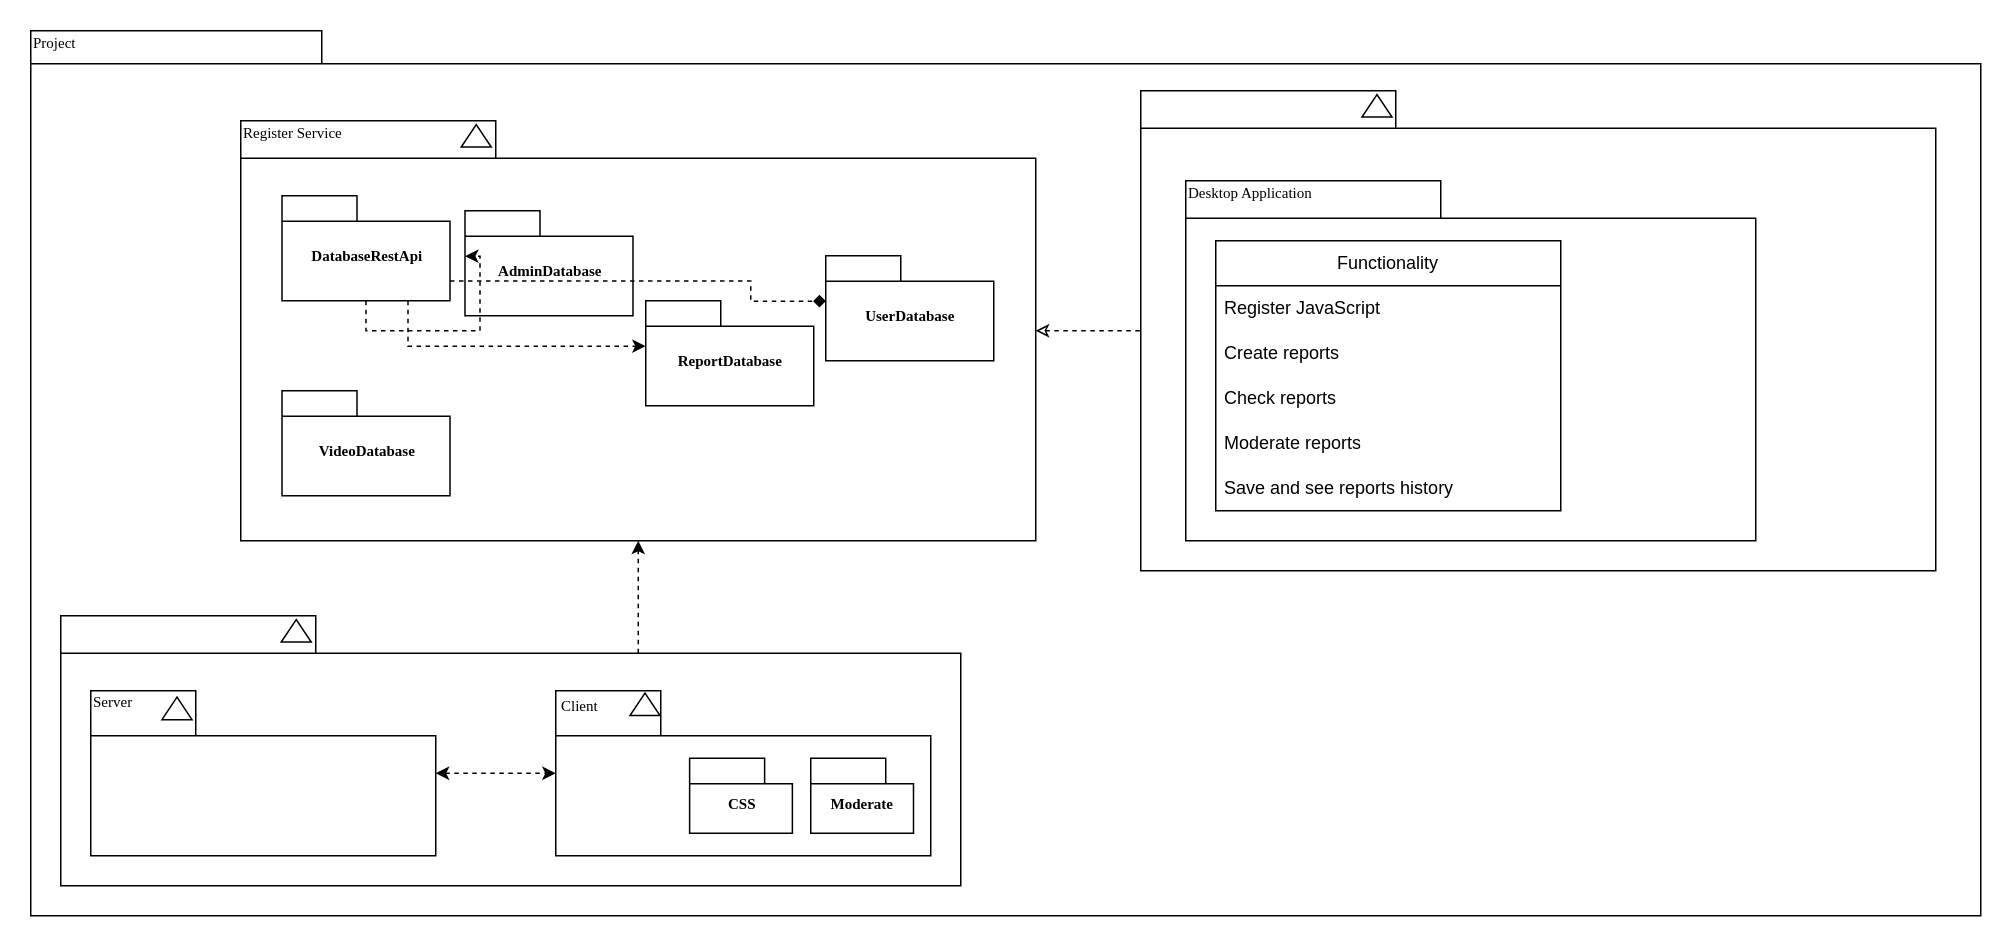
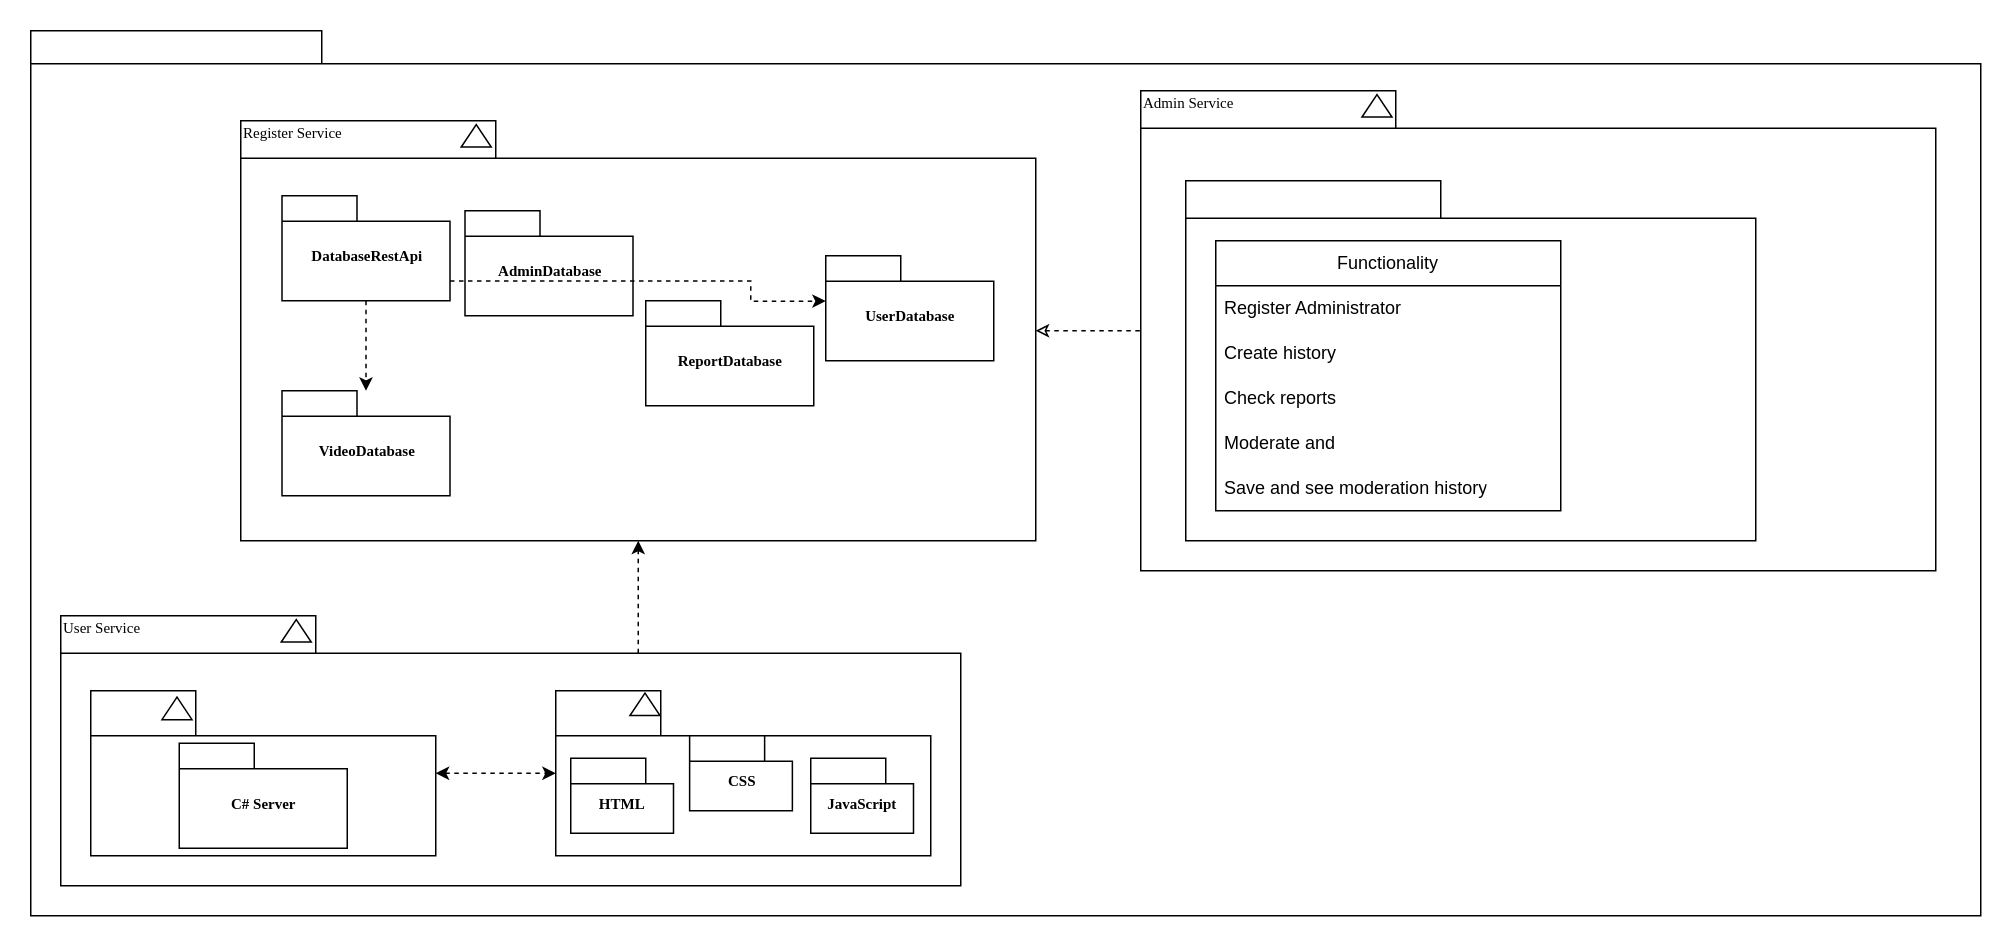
node "Project": removed
node "Admin Service": added
node "Desktop Application": removed
edge "DatabaseRestApi" -> "UserDatabase": arrowhead diamond -> classic
node "Register JavaScript": label "Register JavaScript" -> "Register Administrator"
edge "DatabaseRestApi" -> "AdminDatabase": now "DatabaseRestApi" -> "VideoDatabase"
edge "DatabaseRestApi" -> "ReportDatabase": removed
node "Create reports": label "Create reports" -> "Create history"
node "Moderate reports": label "Moderate reports" -> "Moderate and"
node "Save and see reports history": label "Save and see reports history" -> "Save and see moderation history"
node "User Service": added
node "Server": removed
node "Client": removed
node "C# Server": added
node "HTML": added
node "CSS": moved (741, 796) -> (741, 773)
node "Moderate": label "Moderate" -> "JavaScript"
